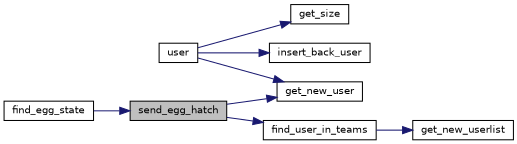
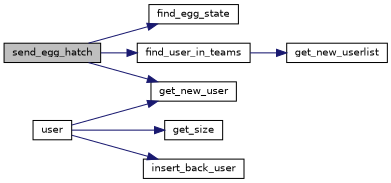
edge "find_egg_state" -> "send_egg_hatch": reversed
